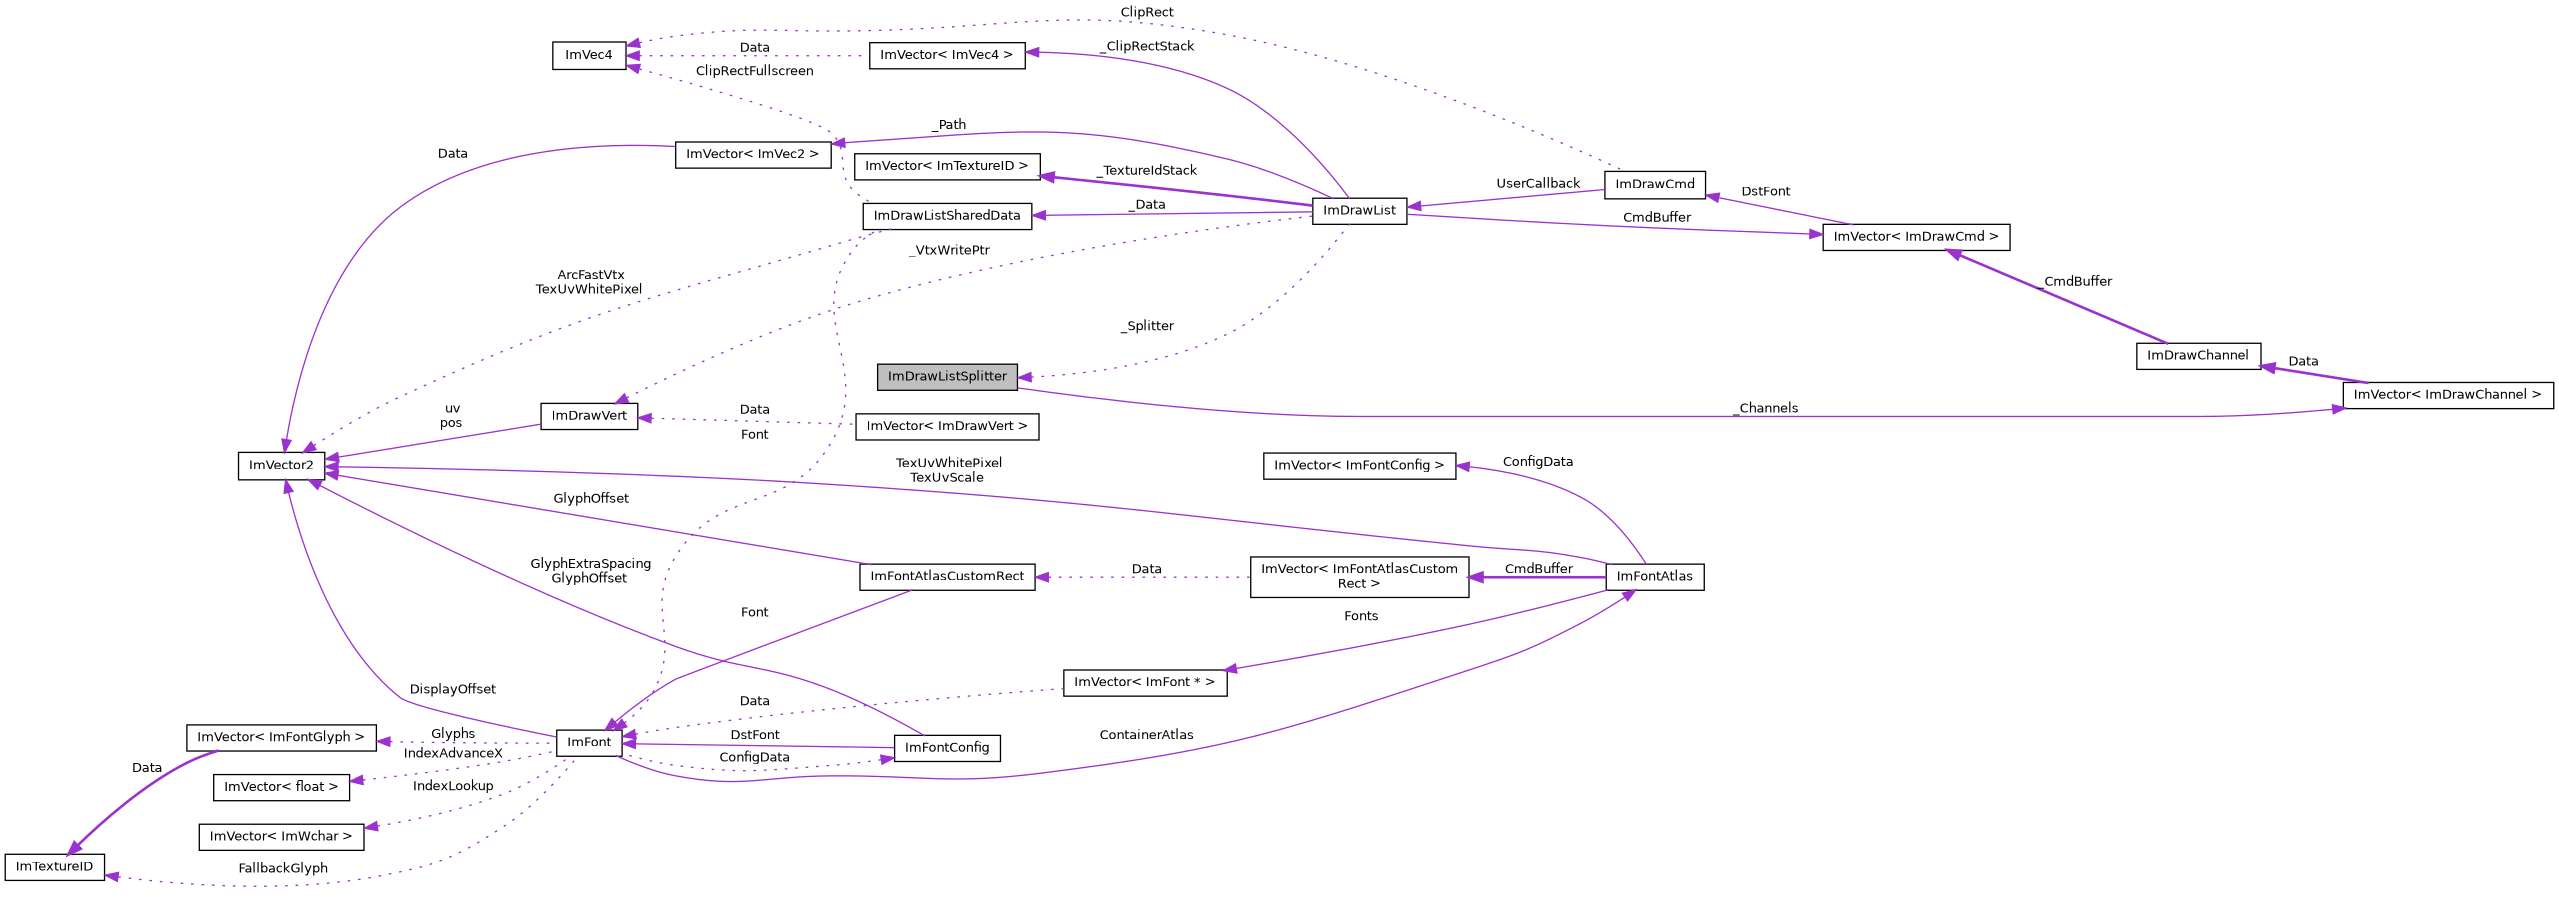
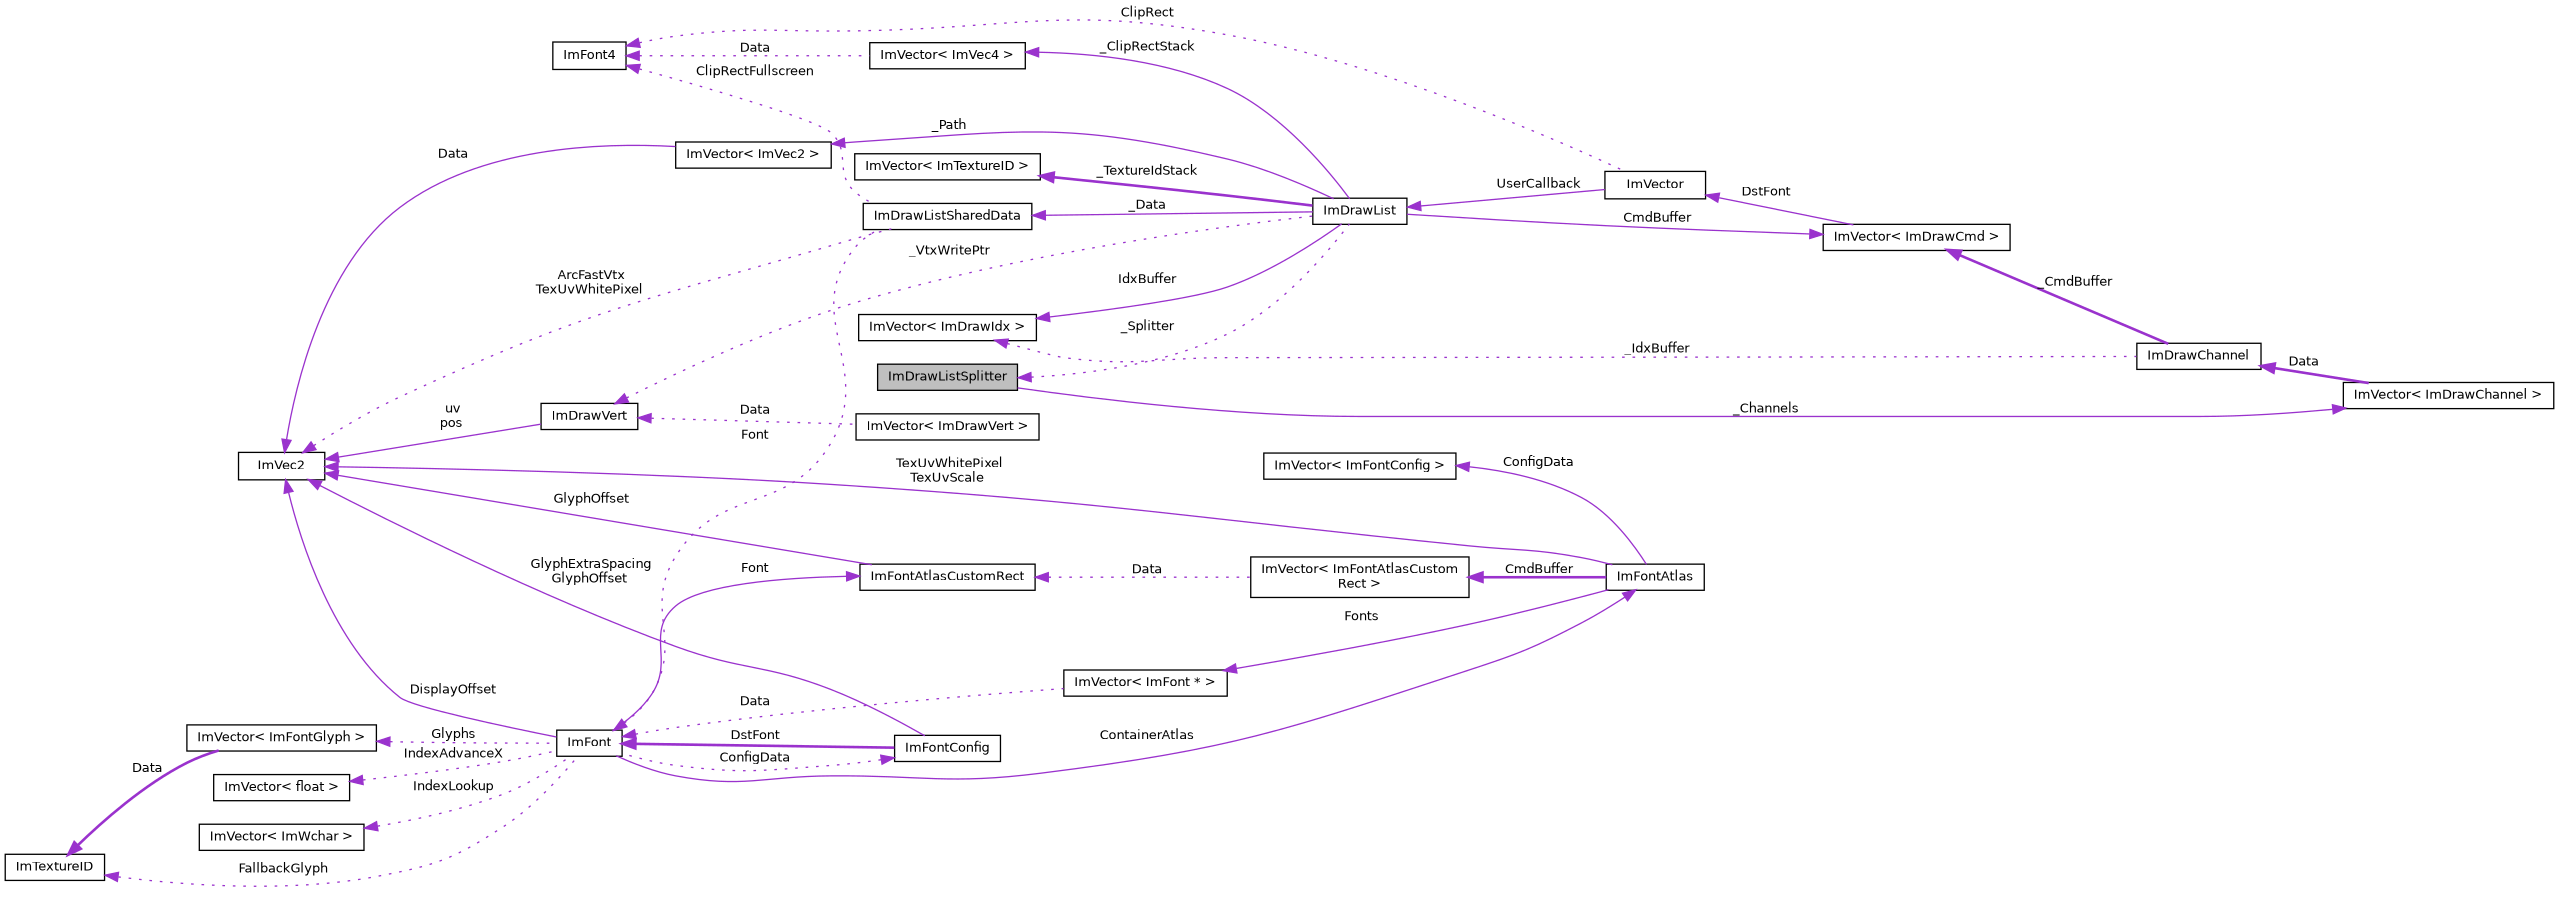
node "ImVec4": label "ImVec4" -> "ImFont4"
node "ImDrawCmd": label "ImDrawCmd" -> "ImVector"
node "ImVector< ImDrawIdx >": added
node "ImVector2": label "ImVector2" -> "ImVec2"
edge "ImFontAtlasCustomRect" -> "ImFont": reversed
edge "ImFontConfig" -> "ImFont": style solid -> bold
